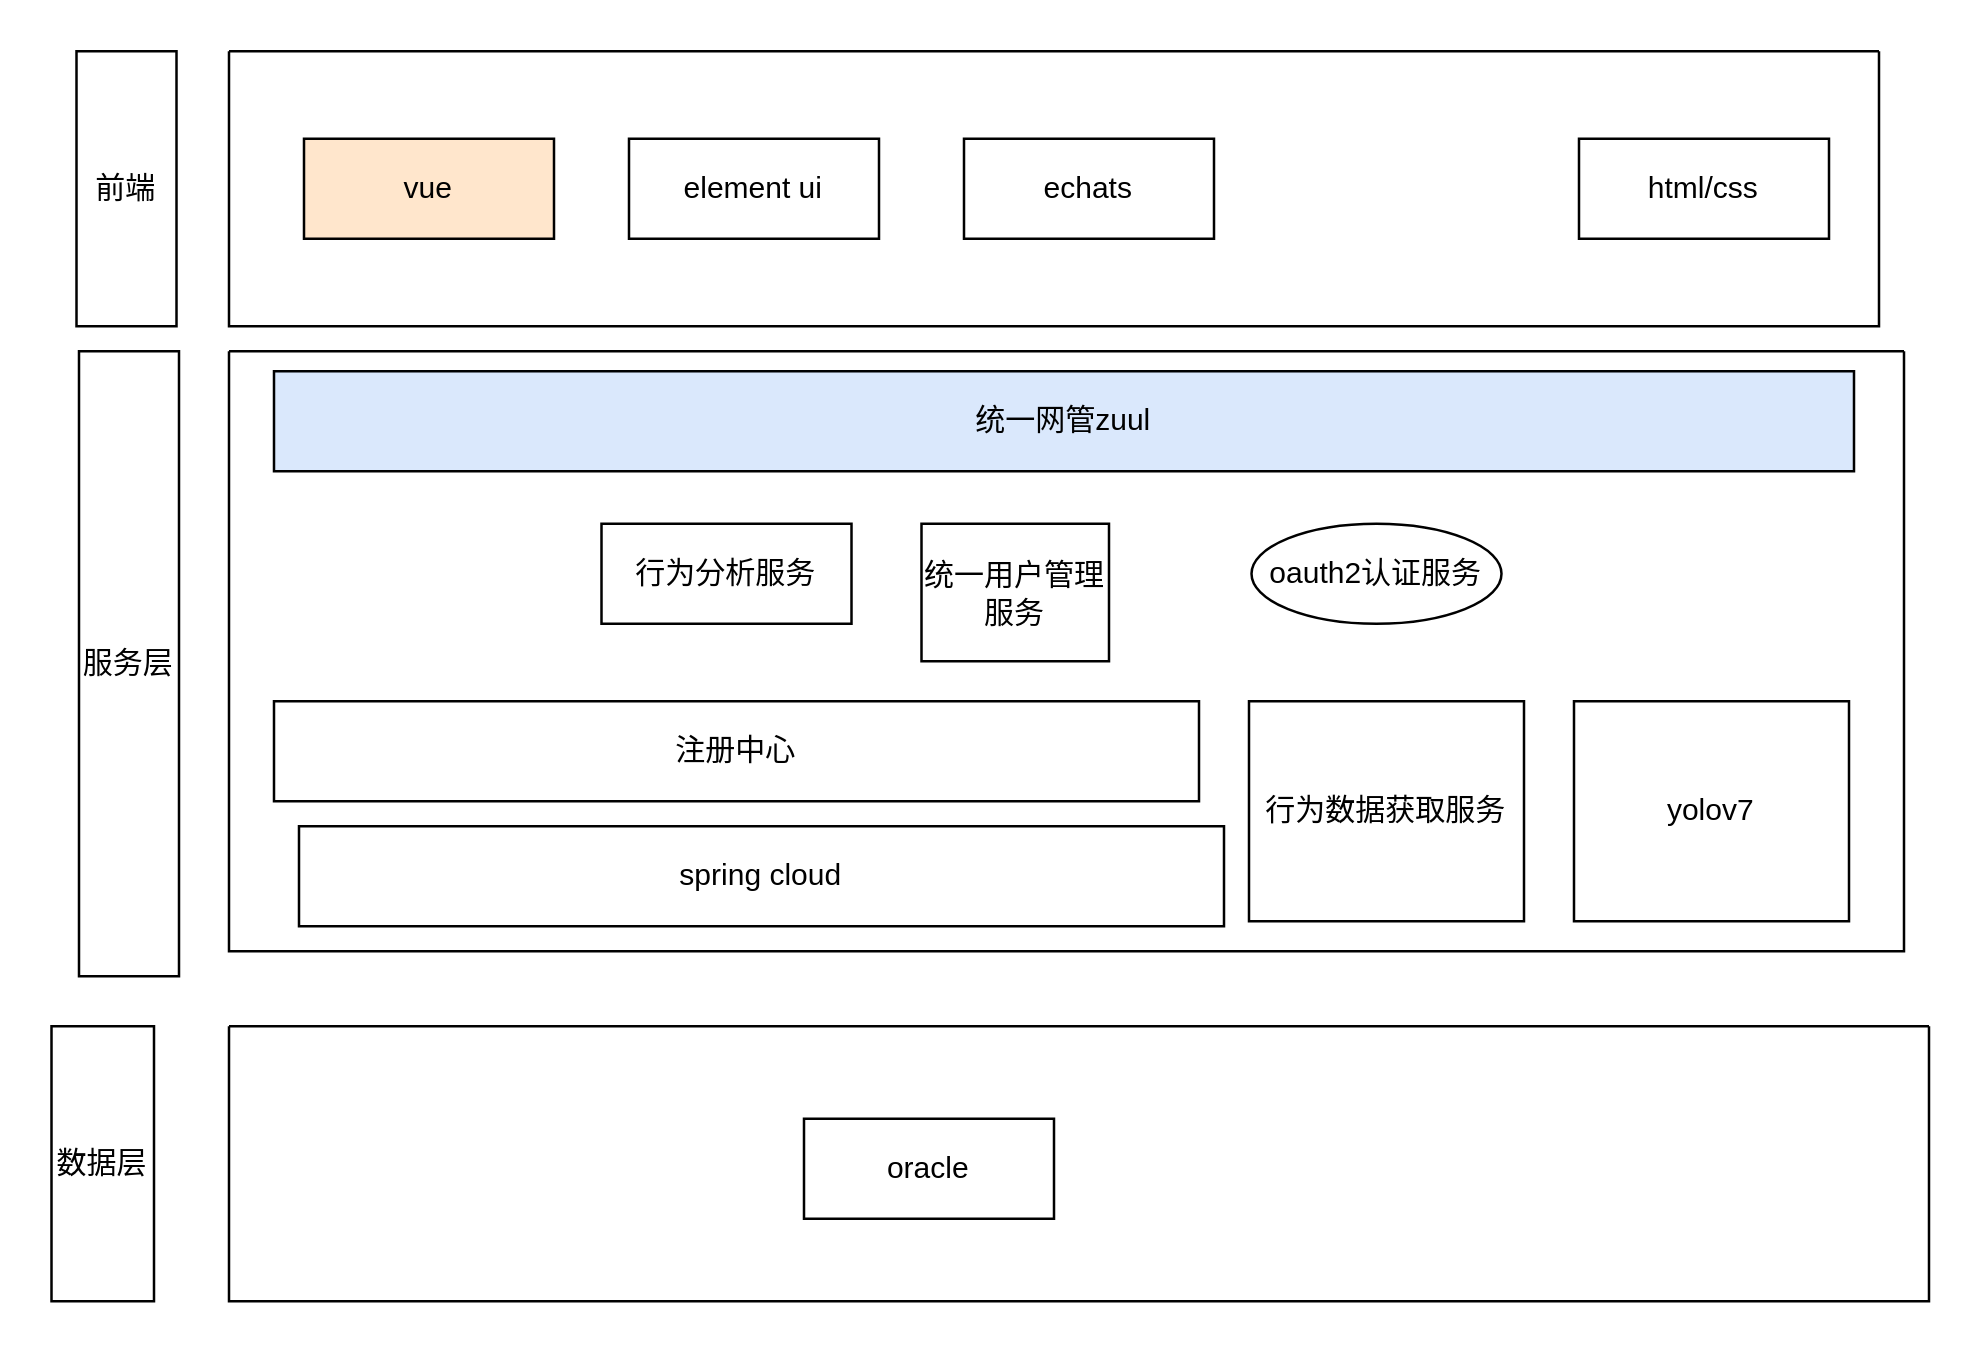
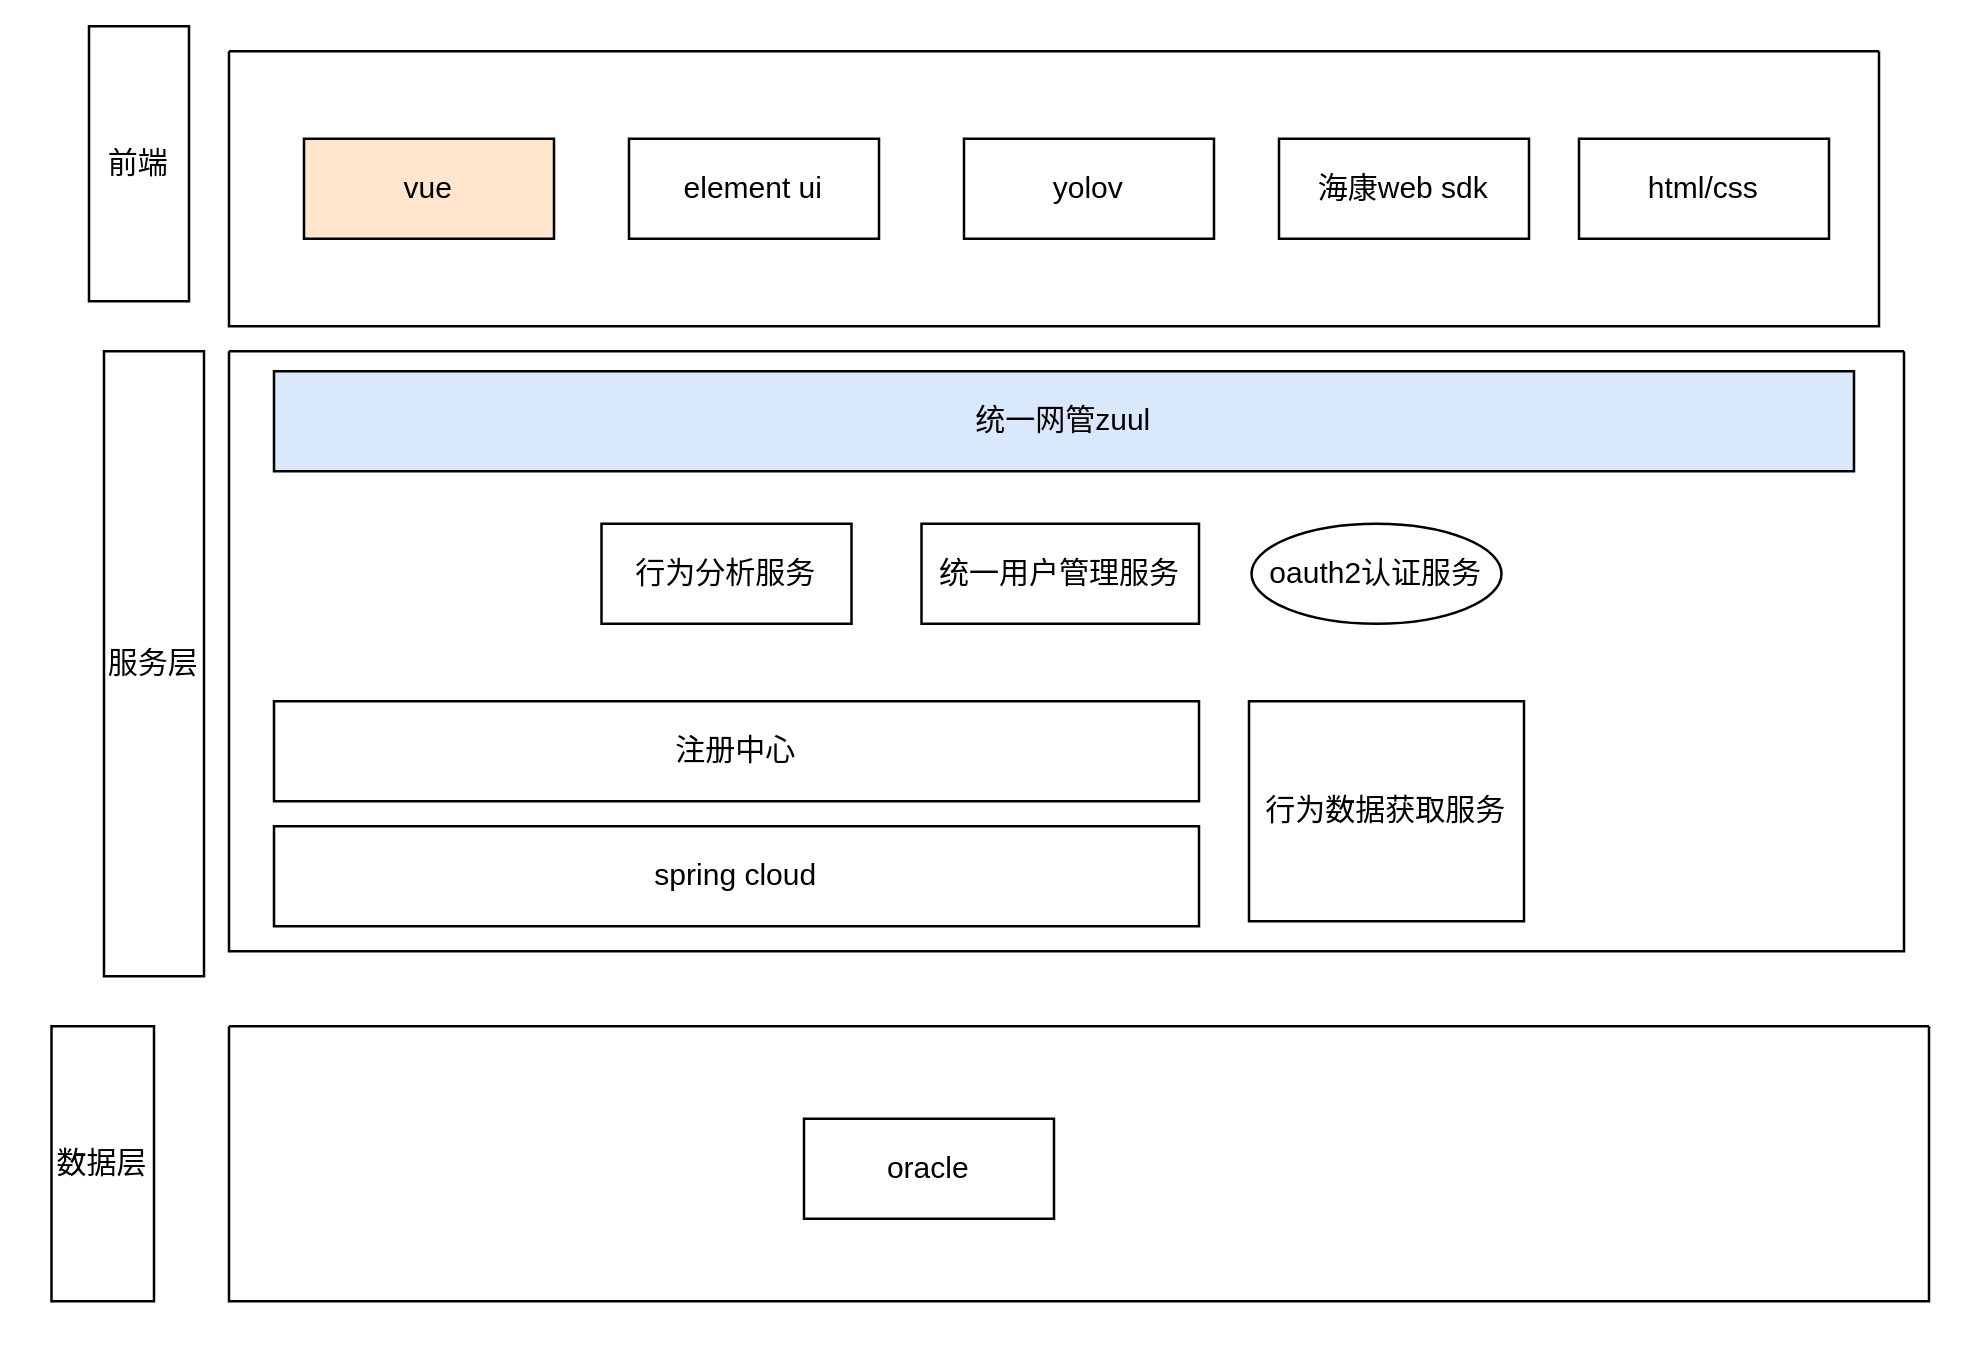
node "前端": moved (126, 189) -> (139, 164)
node "echats": label "echats" -> "yolov"
node "海康web sdk": added
node "统一用户管理服务": size 188x138 -> 278x100
node "服务层": moved (129, 664) -> (154, 664)
node "yolov7": removed
node "spring cloud": moved (761, 876) -> (736, 876)
